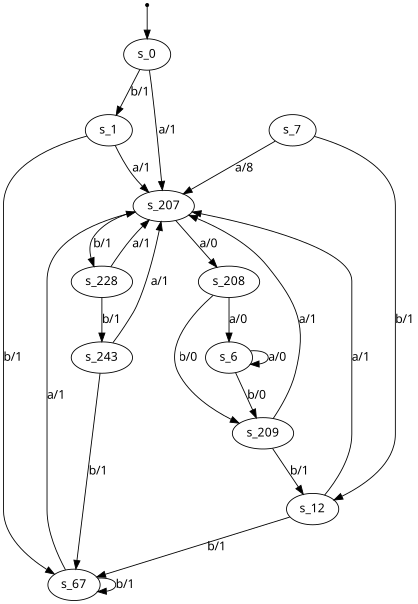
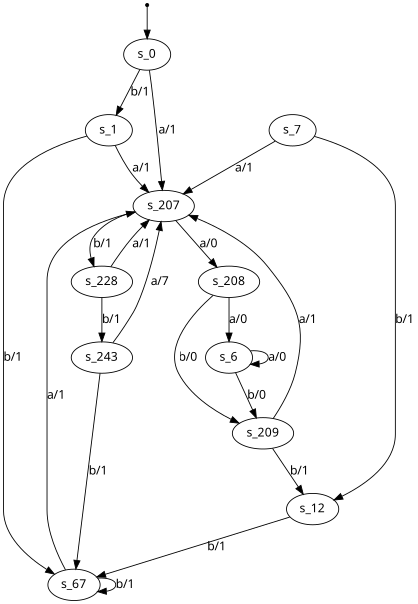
edge "s_7" -> "s_207": label "a/8" -> "a/1"
edge "s_243" -> "s_207": label "a/1" -> "a/7"
edge "s_12" -> "s_207": removed, label "a/1"
